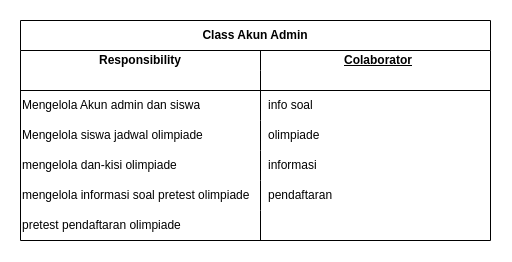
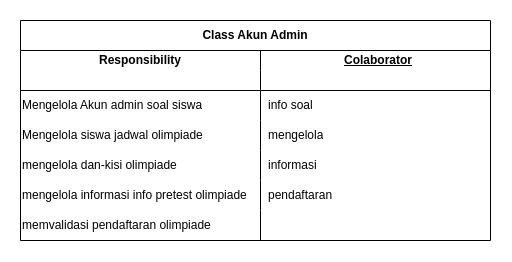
node "Mengelola Akun admin dan siswa": label "Mengelola Akun admin dan siswa" -> "Mengelola Akun admin soal siswa"
node "olimpiade": label "olimpiade" -> "mengelola"
node "mengelola informasi soal pretest olimpiade": label "mengelola informasi soal pretest olimpiade" -> "mengelola informasi info pretest olimpiade"
node "pretest pendaftaran olimpiade": label "pretest pendaftaran olimpiade" -> "memvalidasi pendaftaran olimpiade"
